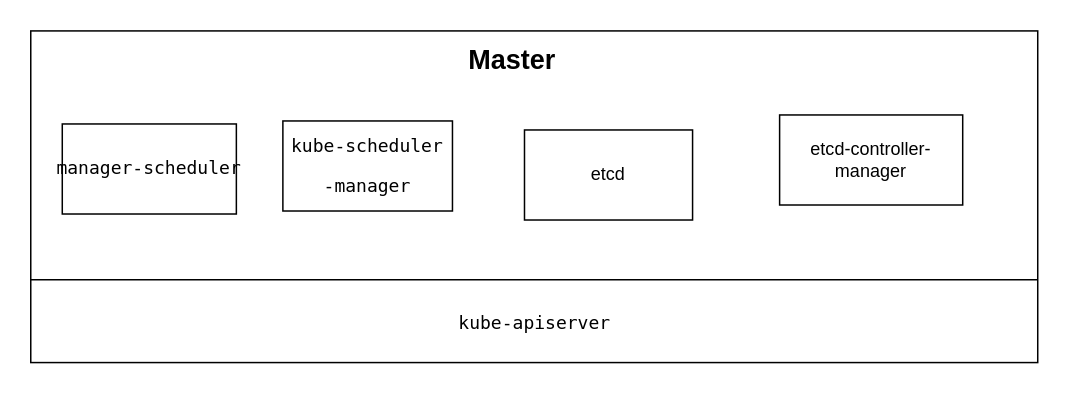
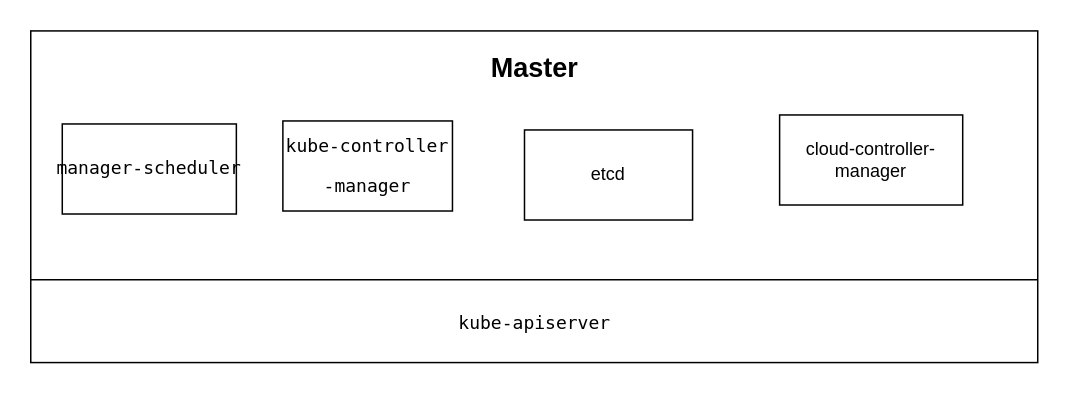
node "Master": moved (512, 61) -> (534, 68)
node "etcd-controller-manager": label "etcd-controller-manager" -> "cloud-controller-manager"
node "kube-scheduler-manager": label "kube-scheduler-manager" -> "kube-controller-manager"
